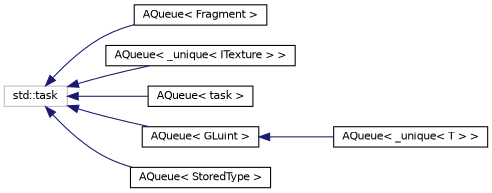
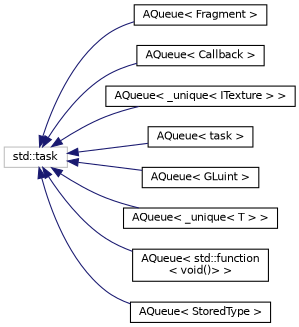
node "AQueue< Callback >": added
edge "AQueue< _unique< T > >" -> "AQueue< GLuint >": now "AQueue< _unique< T > >" -> "std::task"
node "AQueue< std::function < void()> >": added
